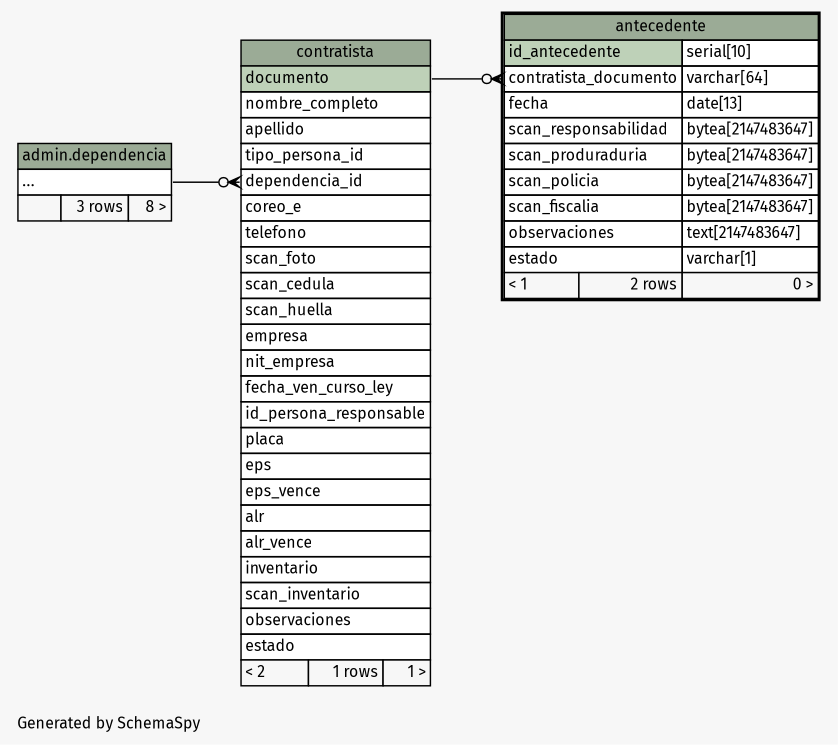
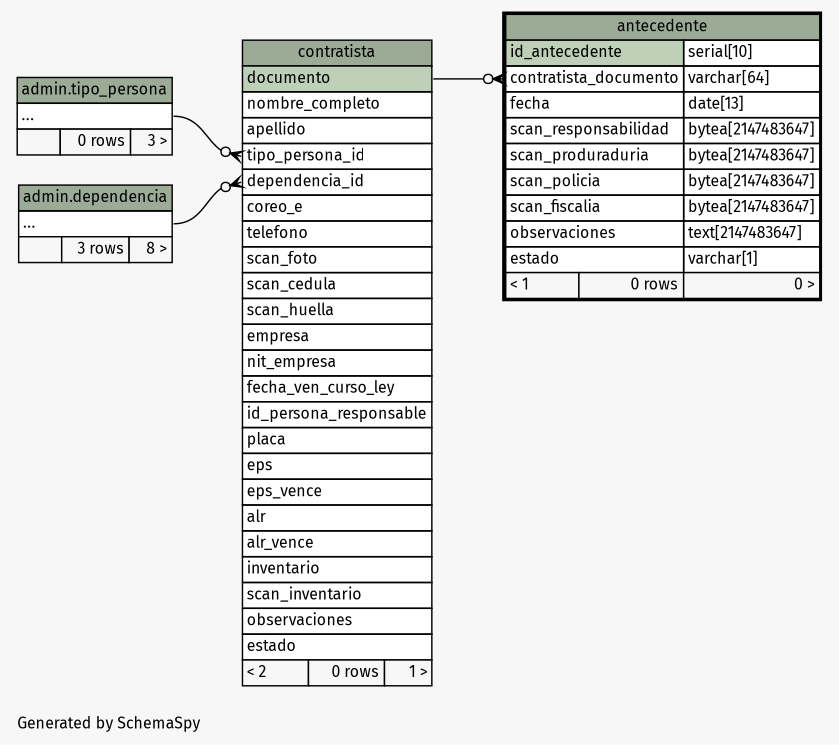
node "admin.tipo_persona": added
node "antecedente": text "2 rows" -> "0 rows"
node "contratista": text "1 rows" -> "0 rows"
